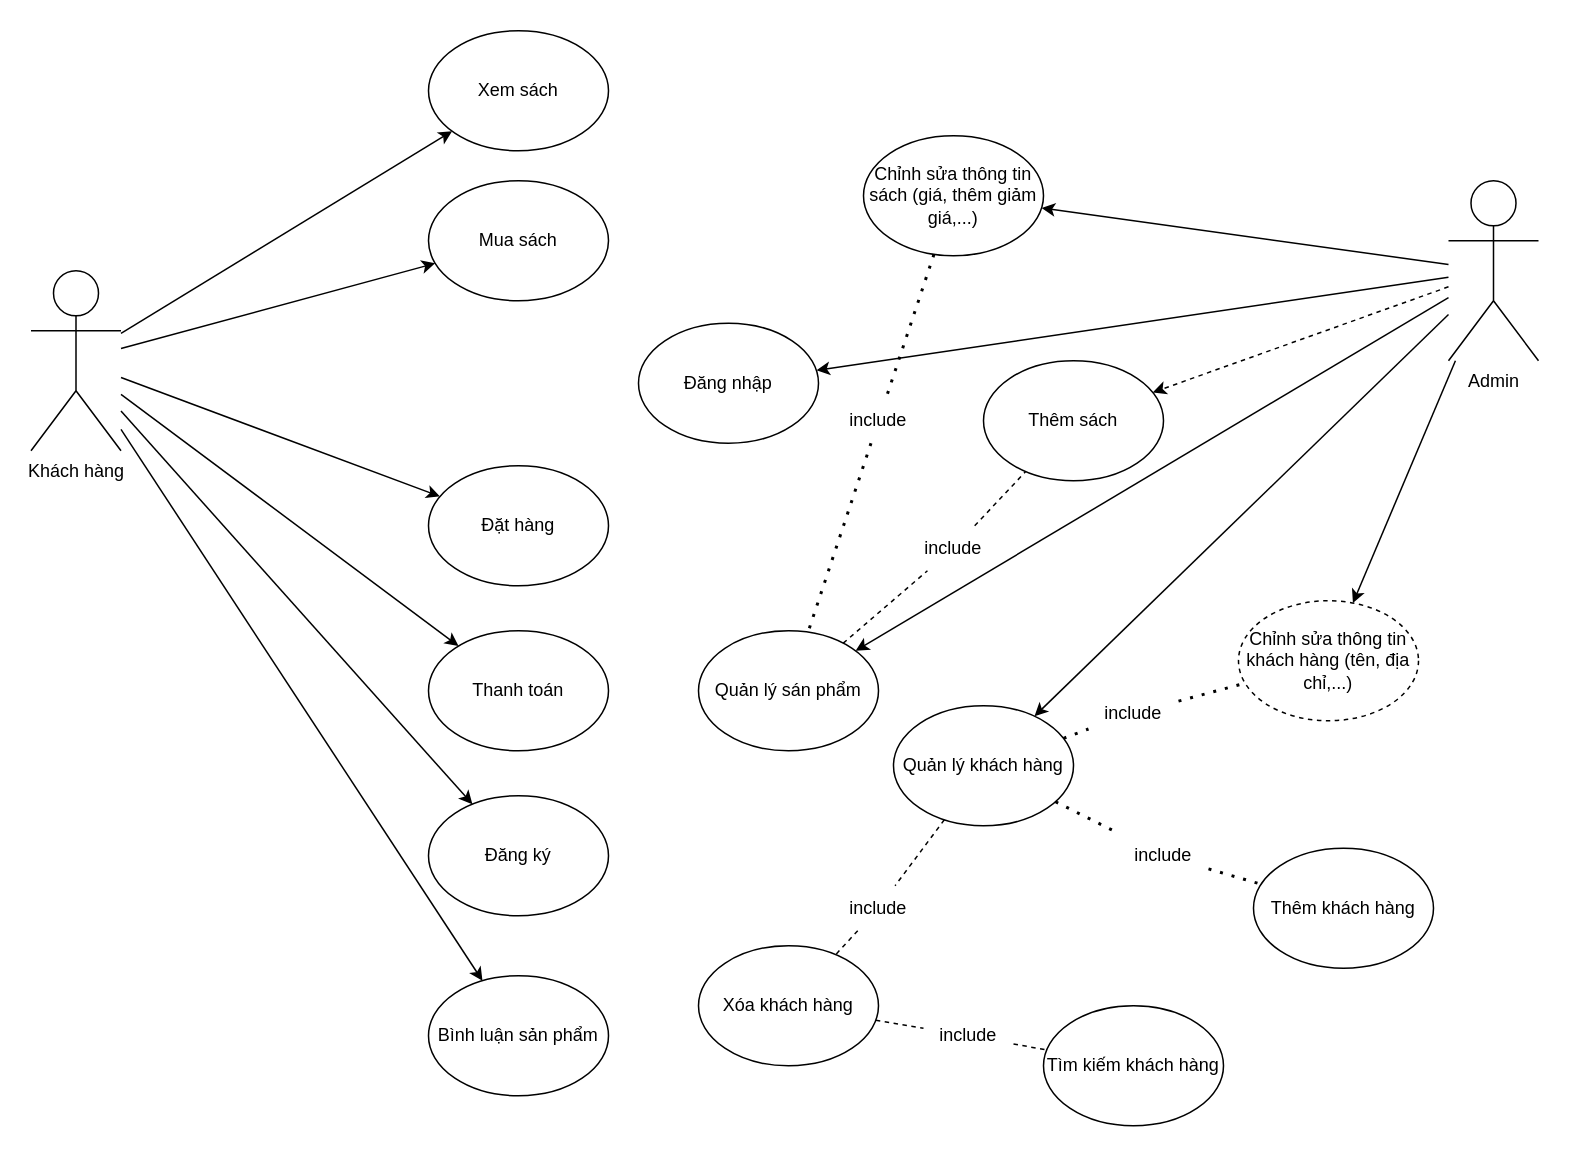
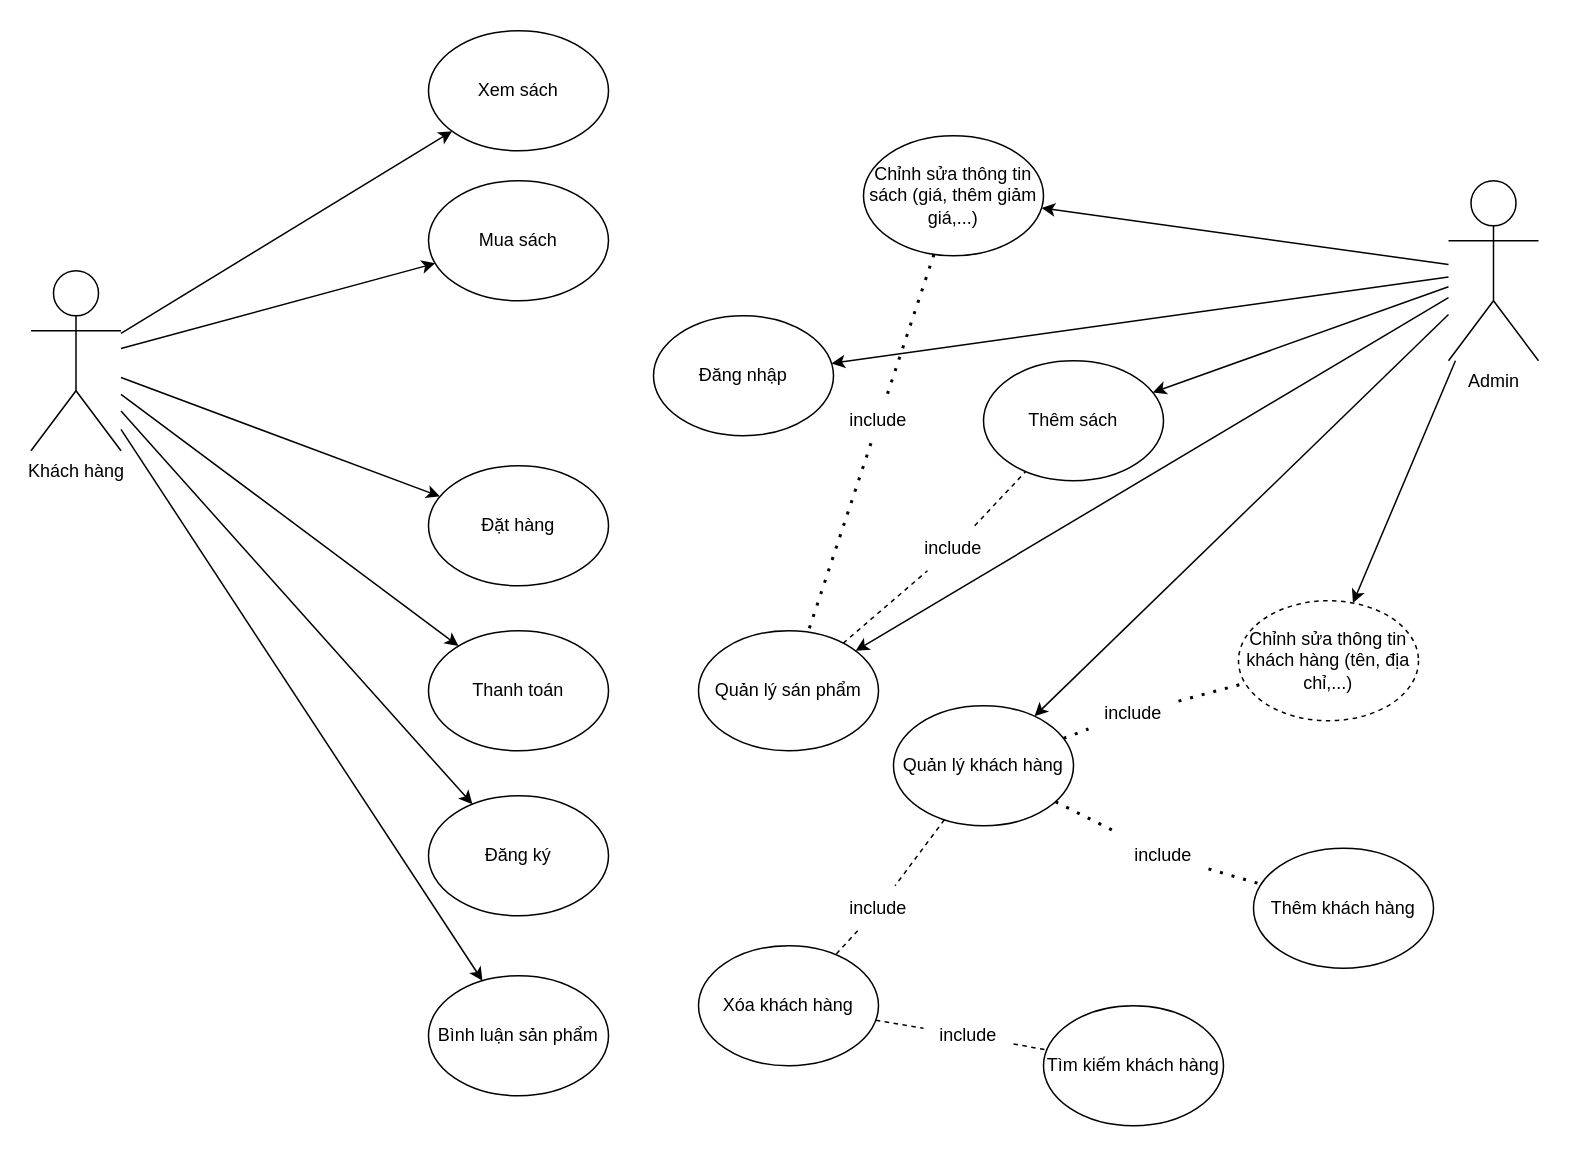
edge "Admin" -> "Thêm sách": style dashed -> solid
node "Đăng nhập": moved (728, 383) -> (743, 376)
